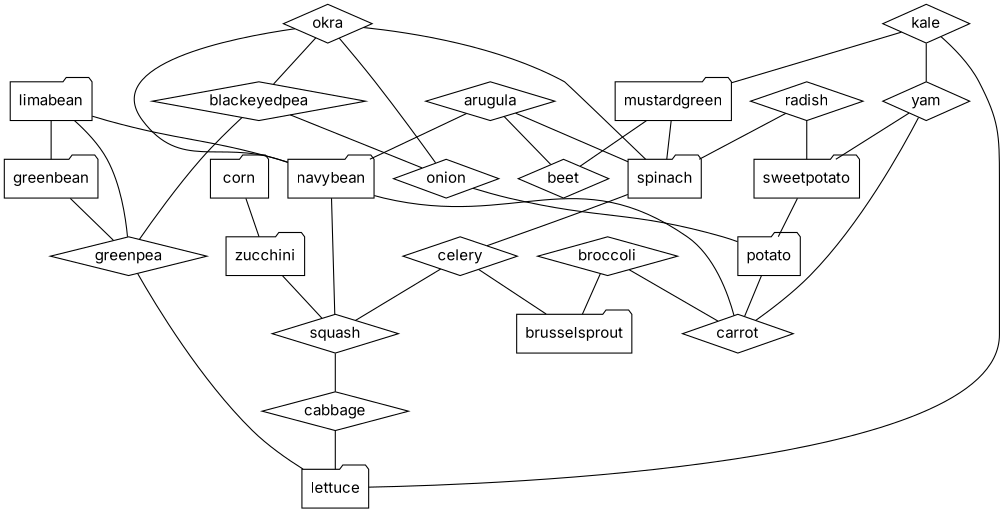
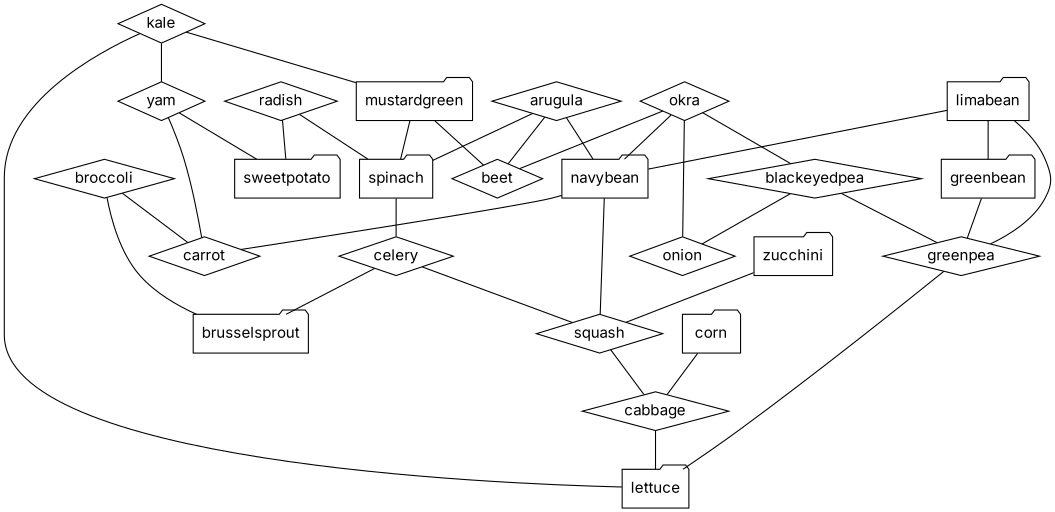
edge "okra" -- "spinach": now "okra" -- "beet"
edge "corn" -- "zucchini": now "corn" -- "cabbage"
node "potato": removed
